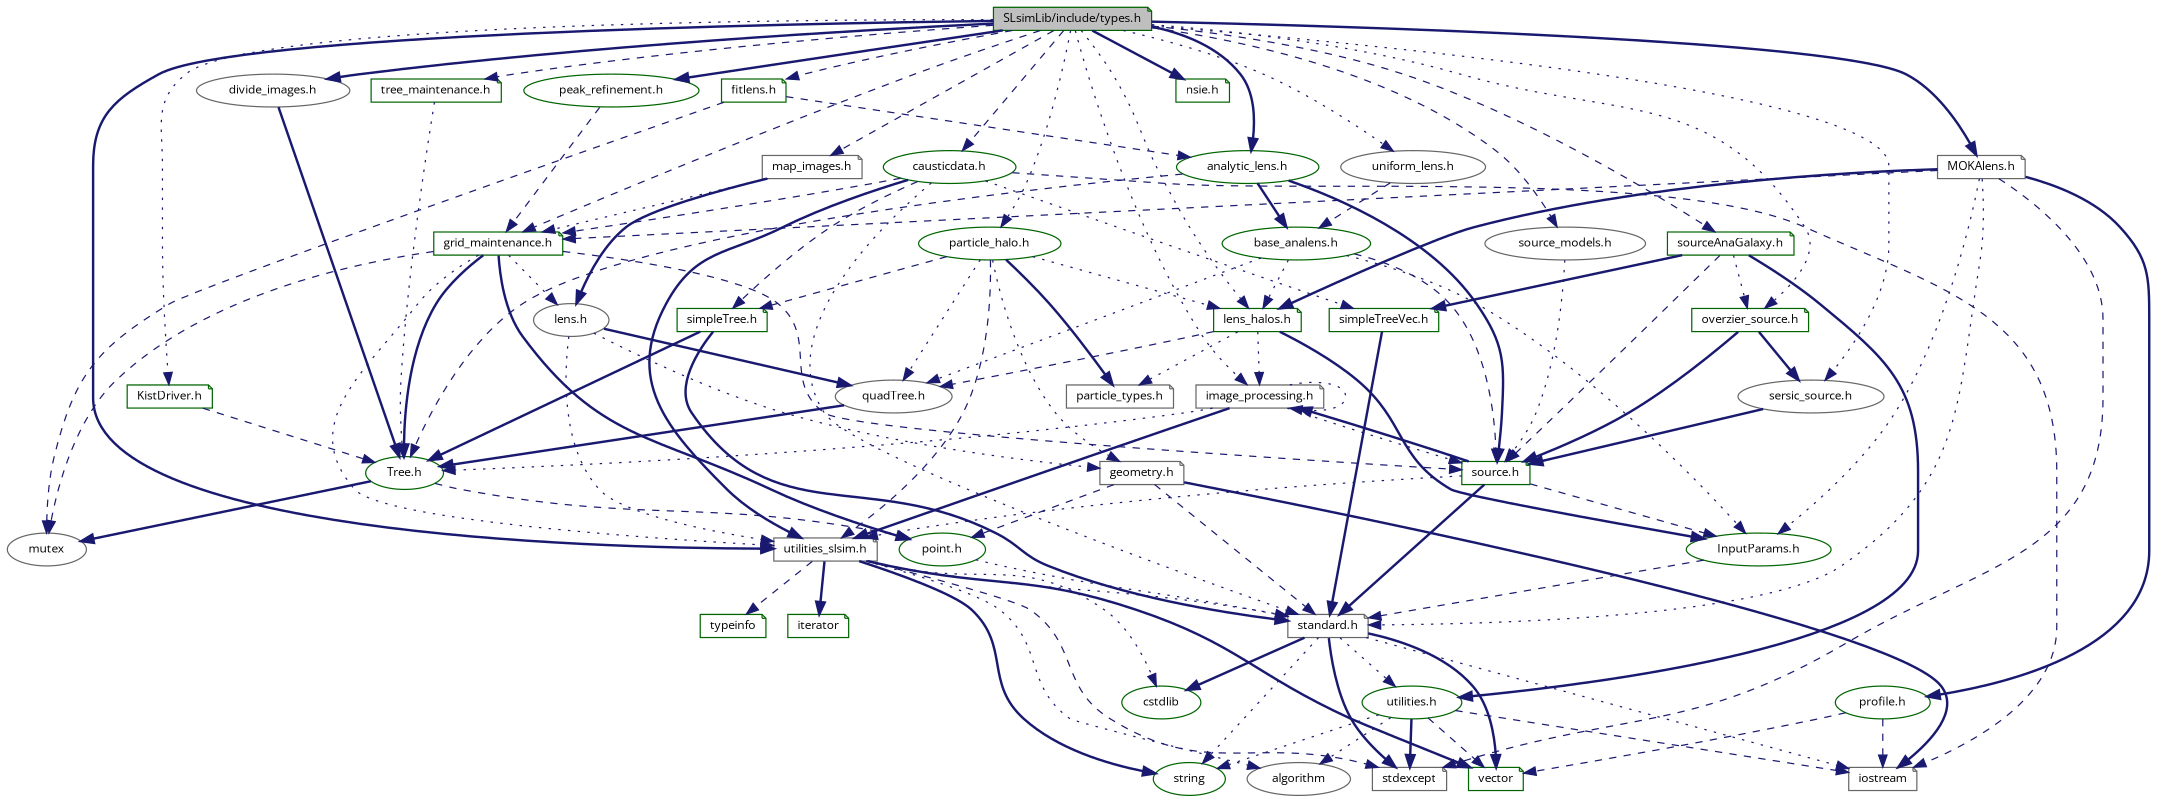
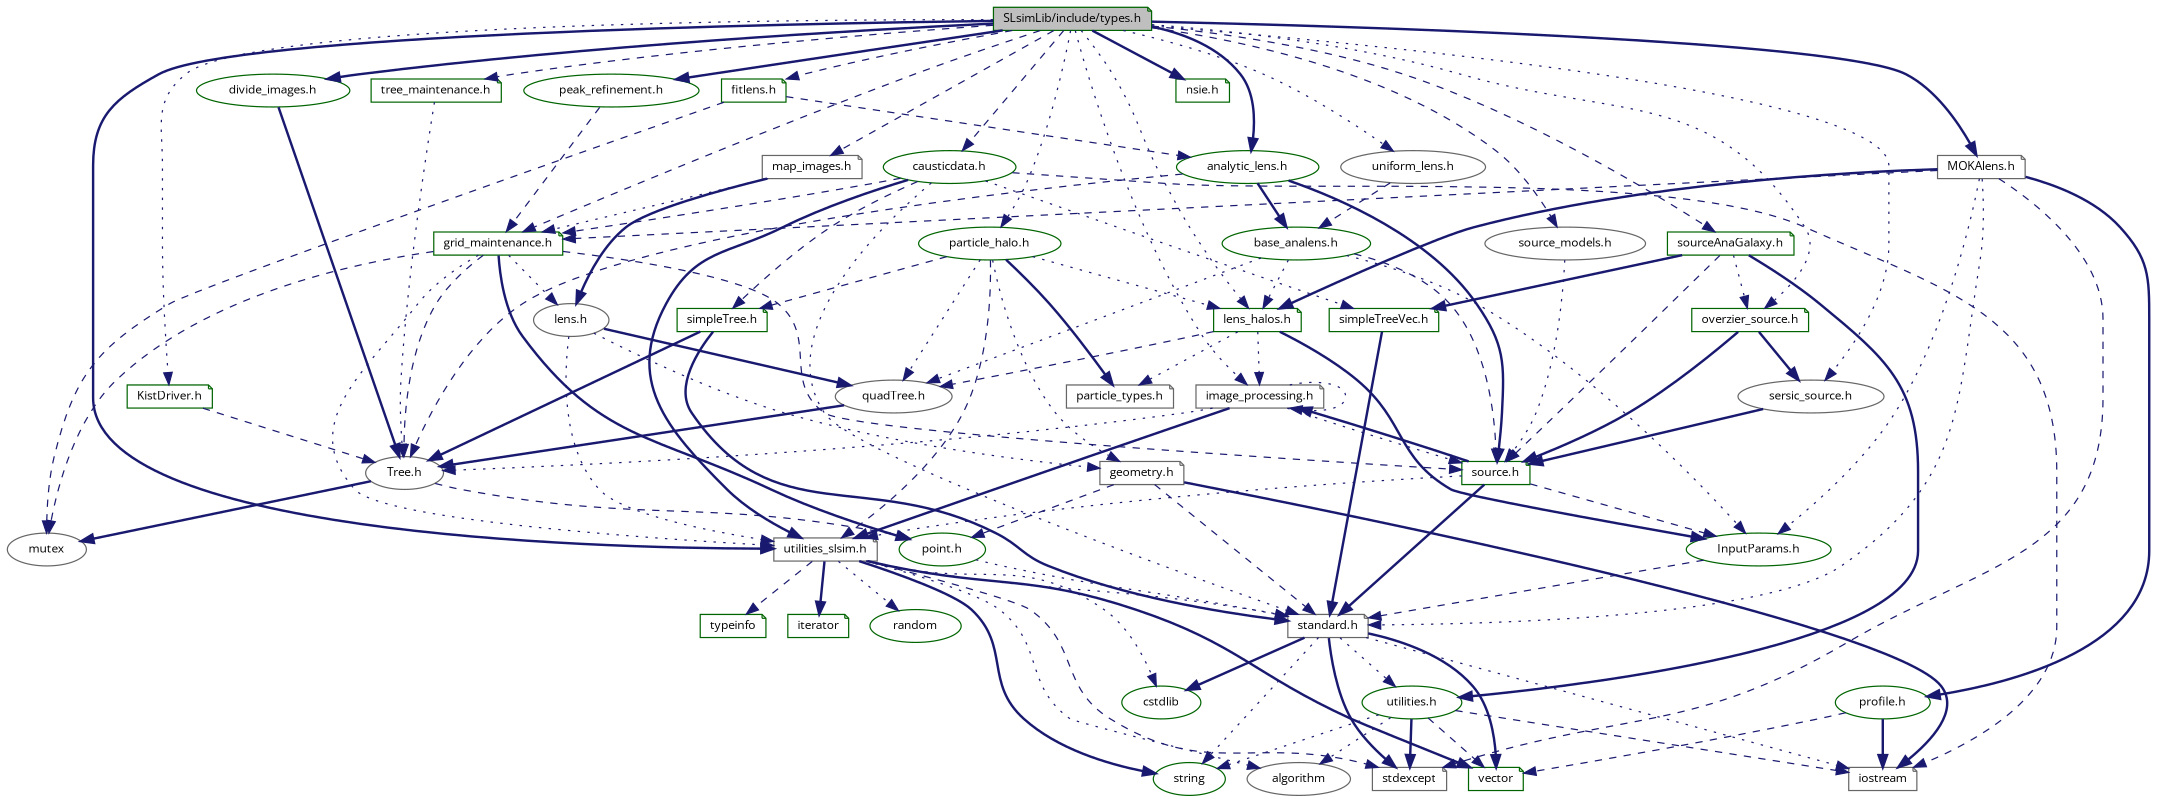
node "divide_images.h": color gray40 -> darkgreen
edge "grid_maintenance.h" -> "Tree.h": style bold -> dashed
node "Tree.h": color darkgreen -> gray40
node "random": added
edge "profile.h" -> "iostream": style dashed -> bold
